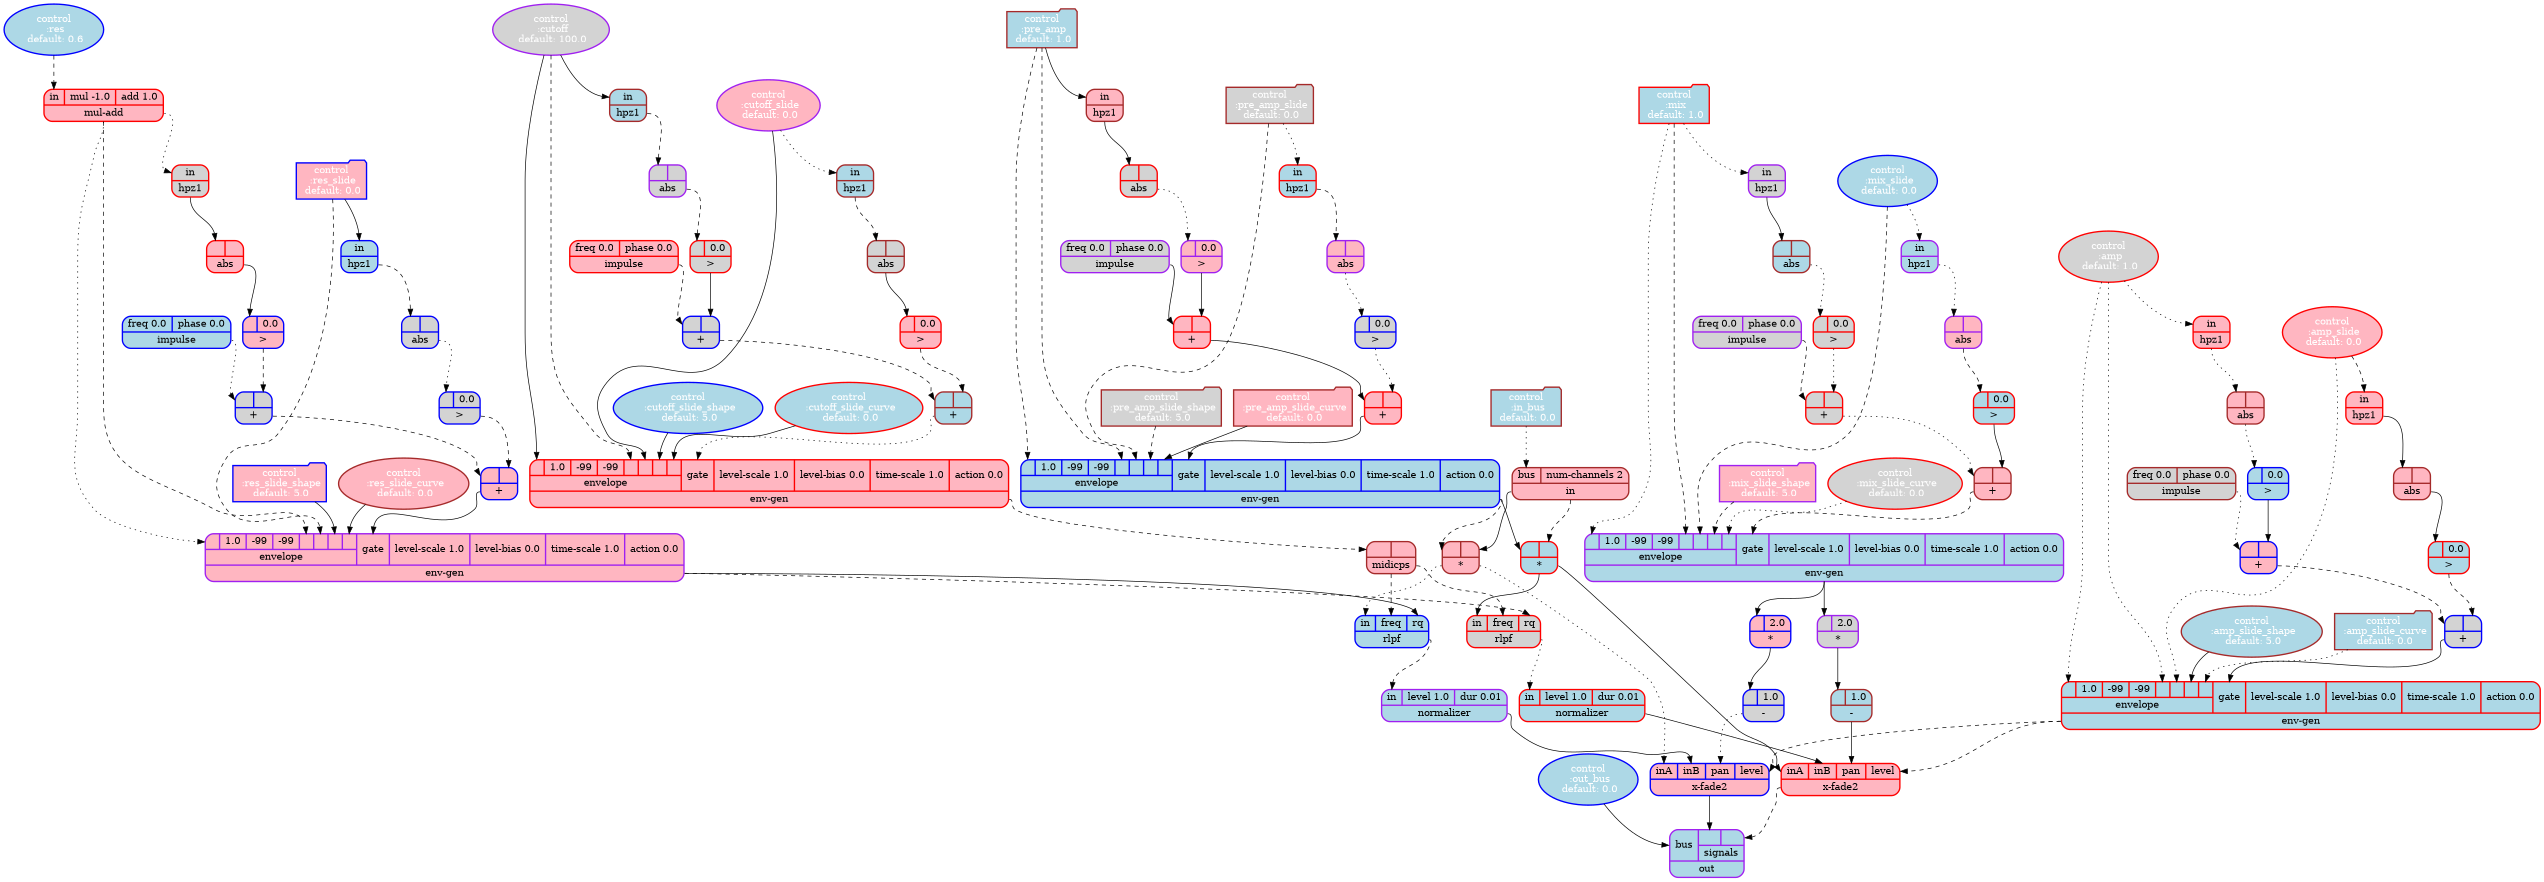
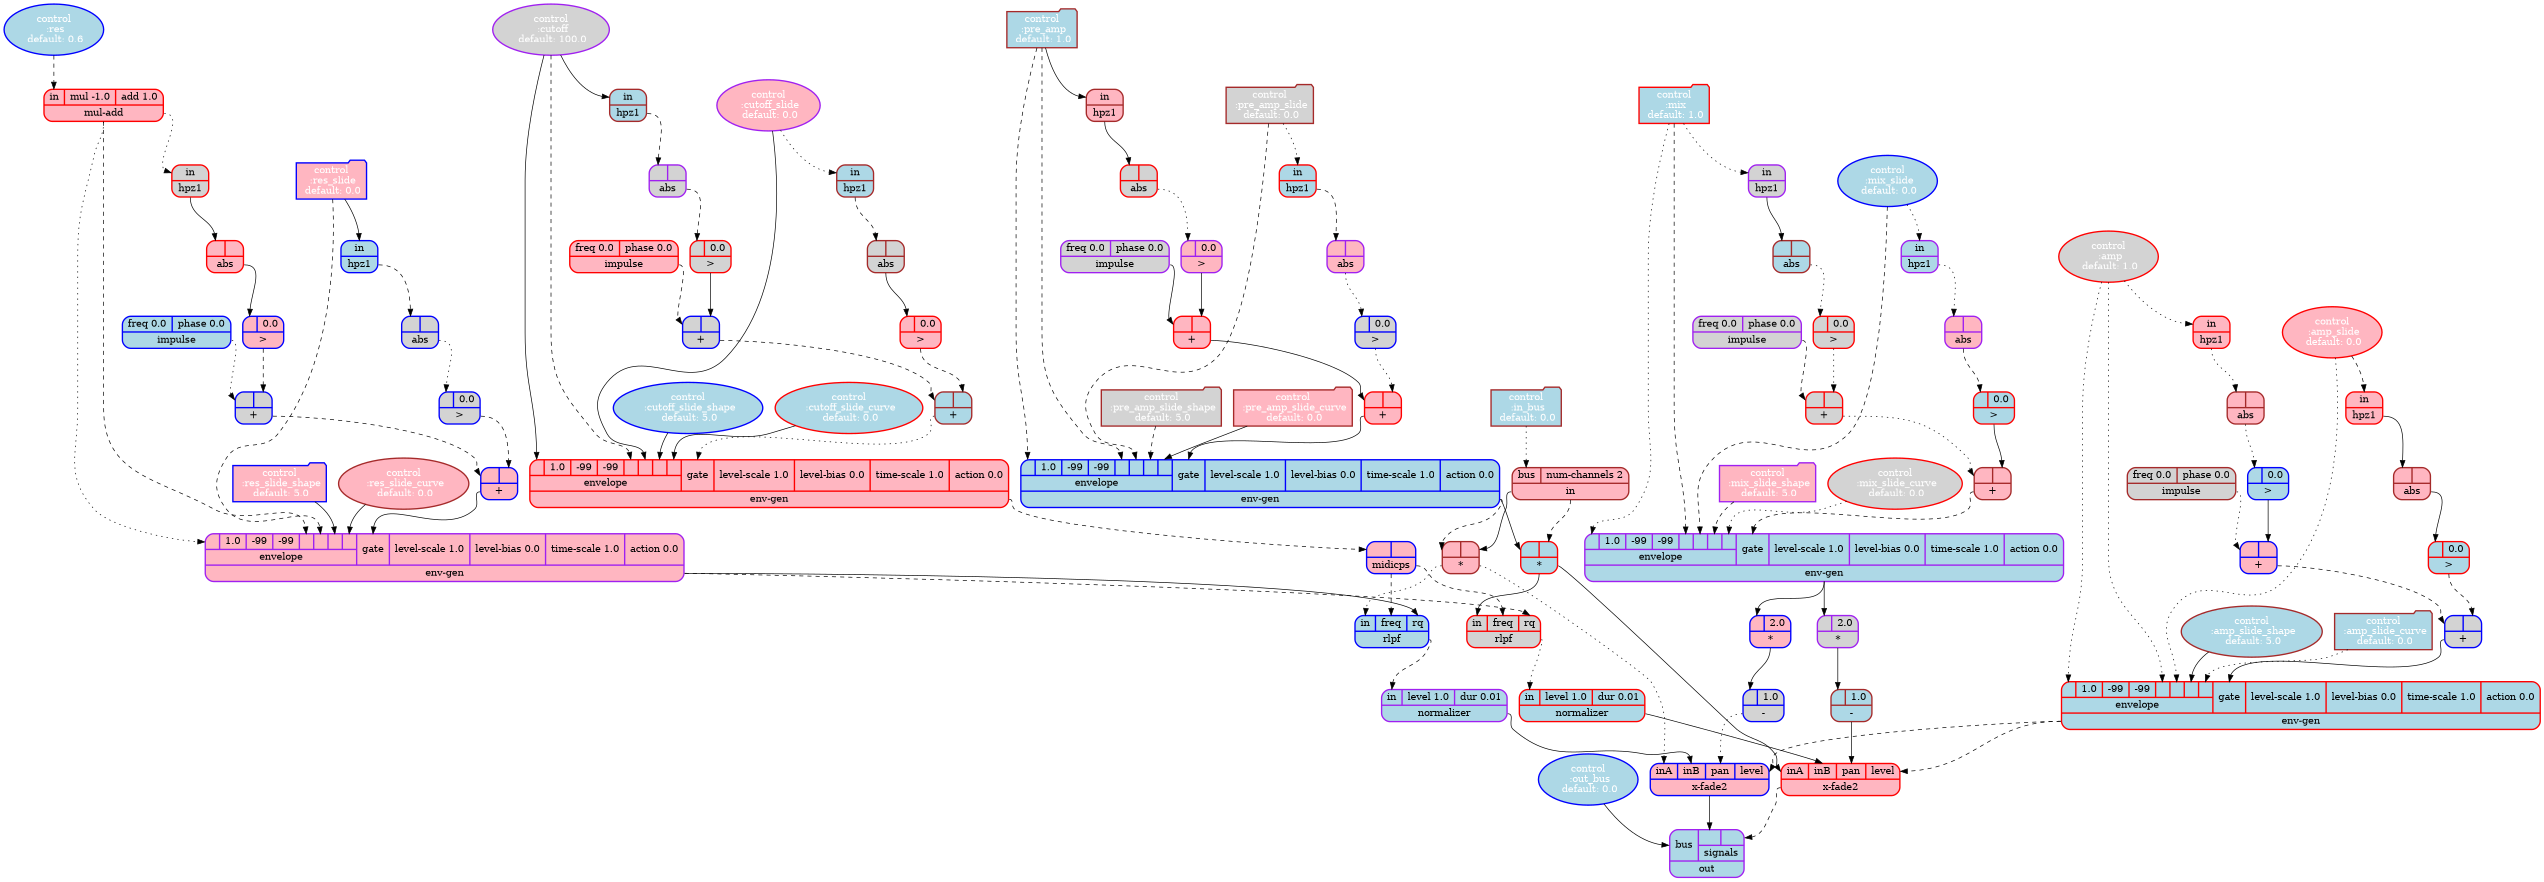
node "midicps": color brown -> blue
